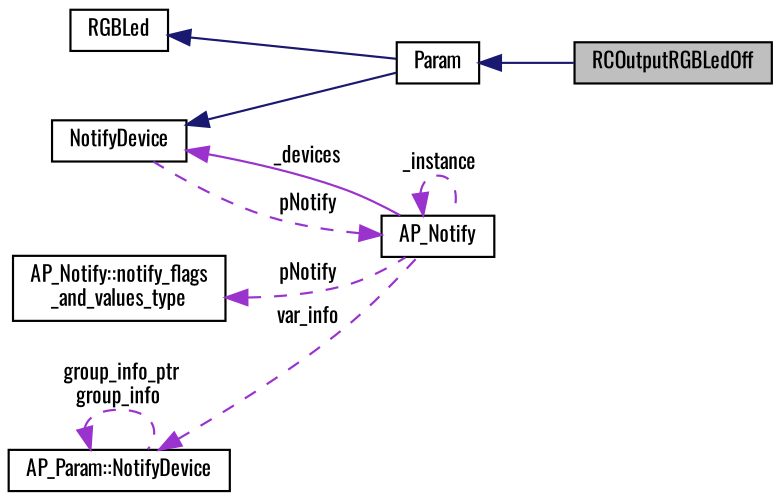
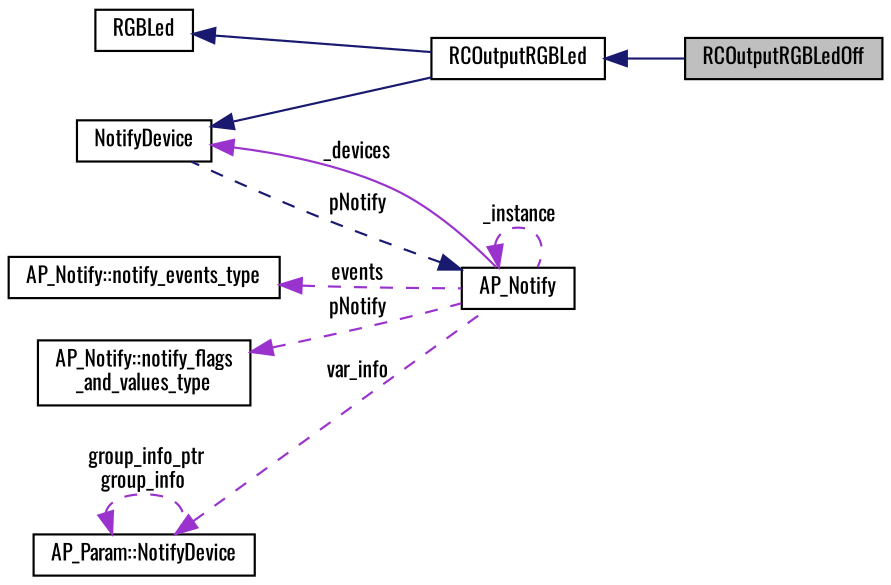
node "Param": label "Param" -> "RCOutputRGBLed"
edge "NotifyDevice" -> "AP_Notify": color darkorchid3 -> midnightblue
node "AP_Notify::notify_events_type": added
